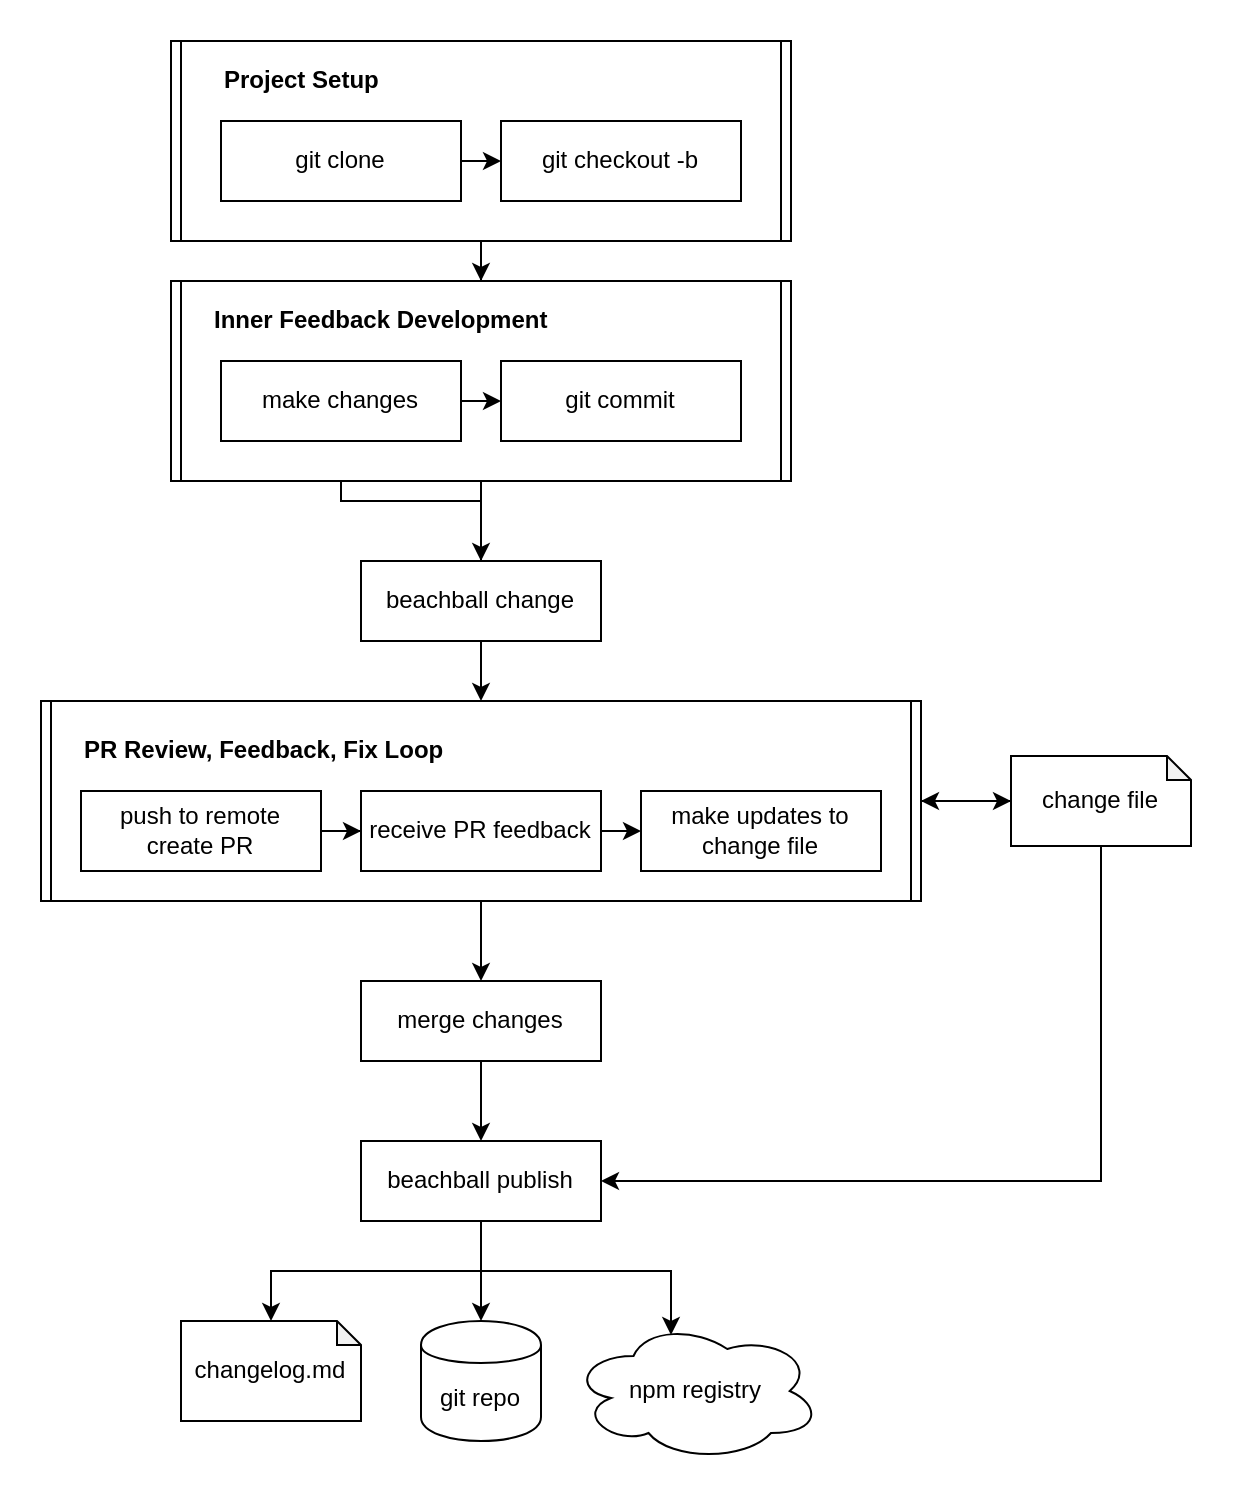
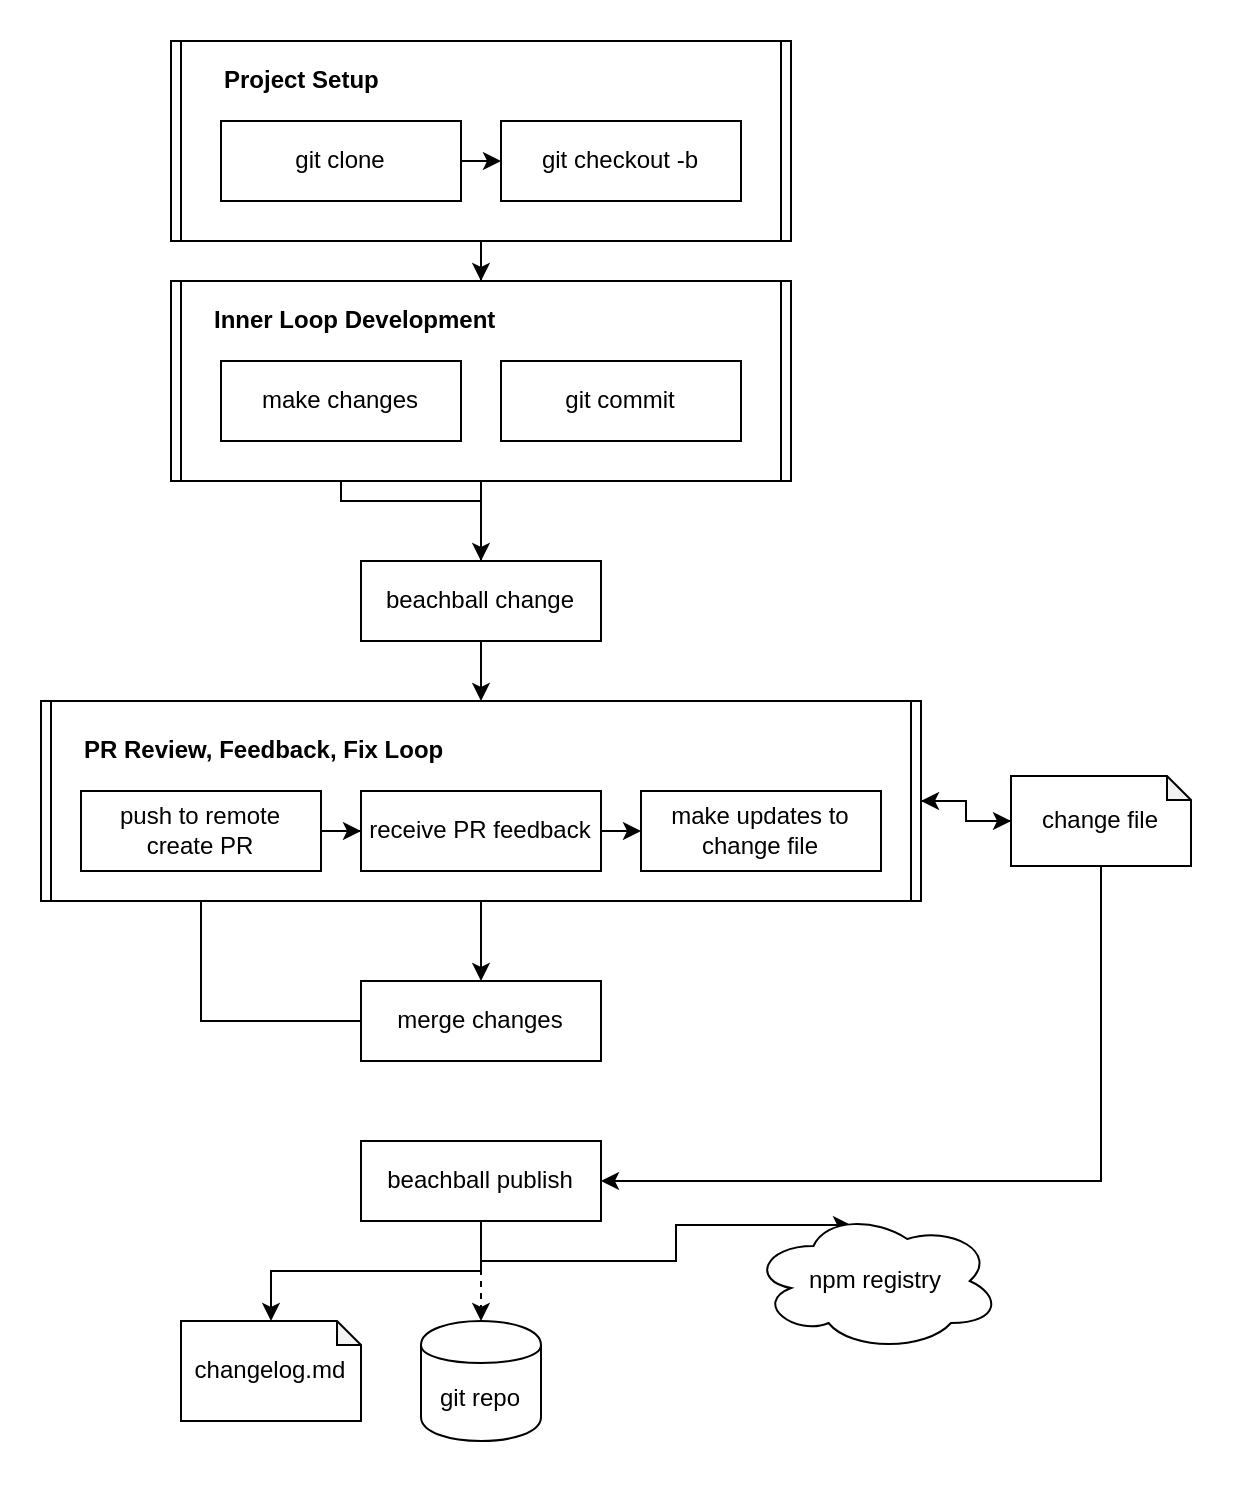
node "Inner Feedback Development": label "Inner Feedback Development" -> "Inner Loop Development"
edge "make changes" -> "git commit": removed
node "change file": moved (1101, 801) -> (1101, 821)
edge "merge changes" -> "beachball publish": now "merge changes" -> "push to remote create PR"
edge "beachball publish" -> "git repo": style solid -> dashed
node "npm registry": moved (696, 1391) -> (876, 1281)
